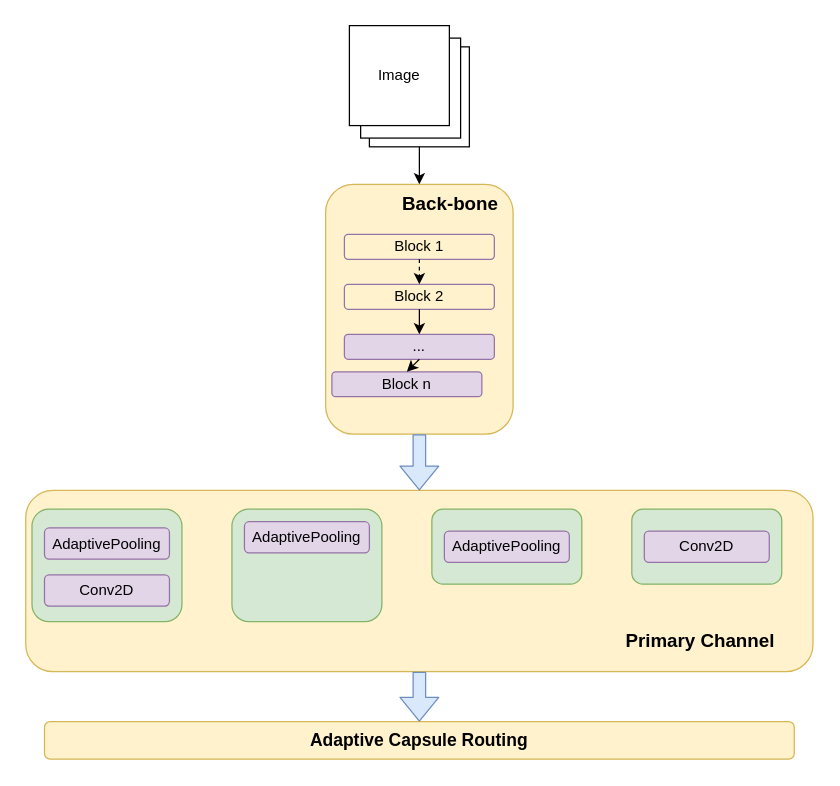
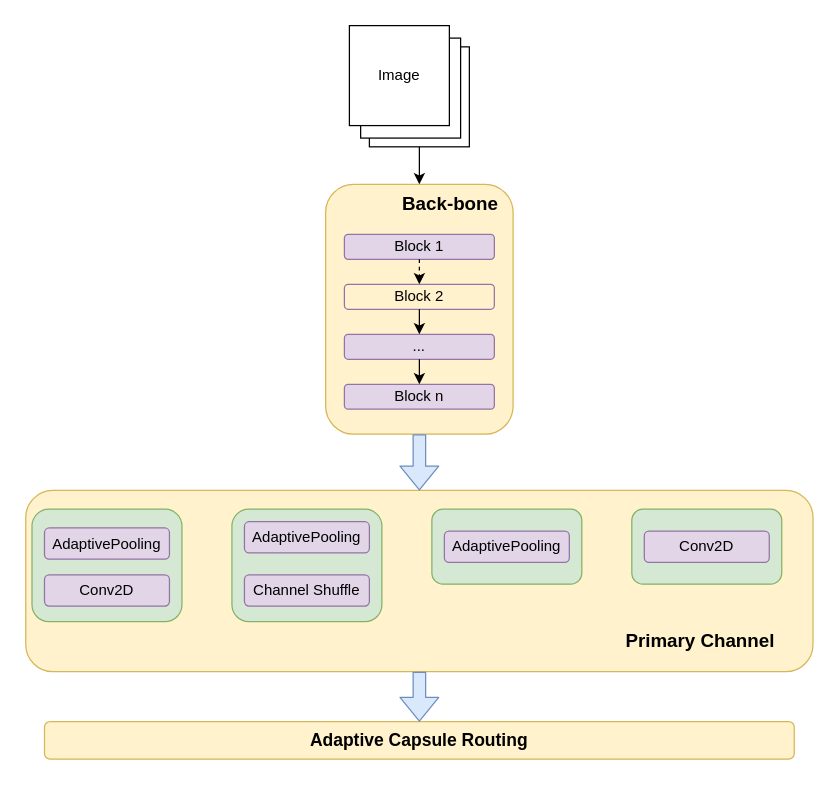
node "Block 1": fillcolor #fff2cc -> #e1d5e7
node "Block n": moved (407, 384) -> (419, 397)
node "Channel Shuffle": added
